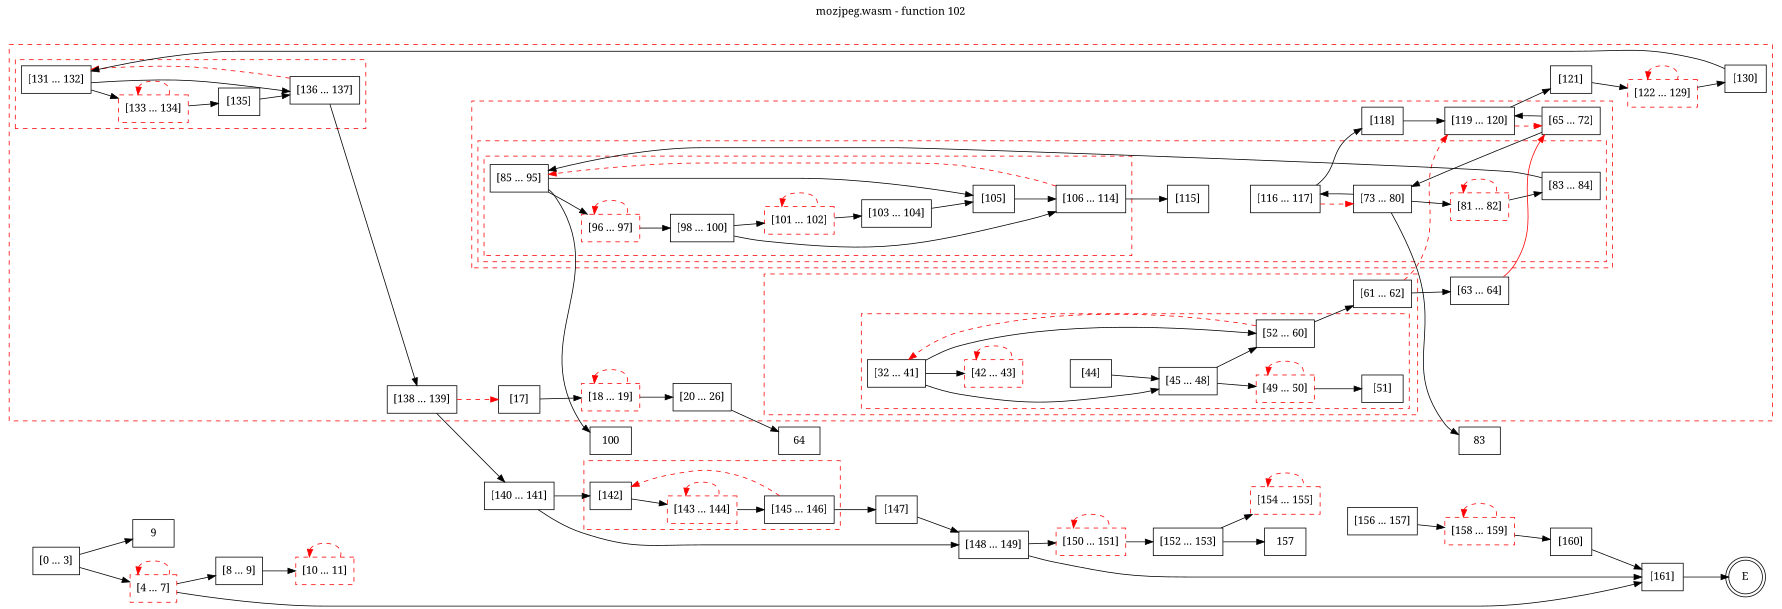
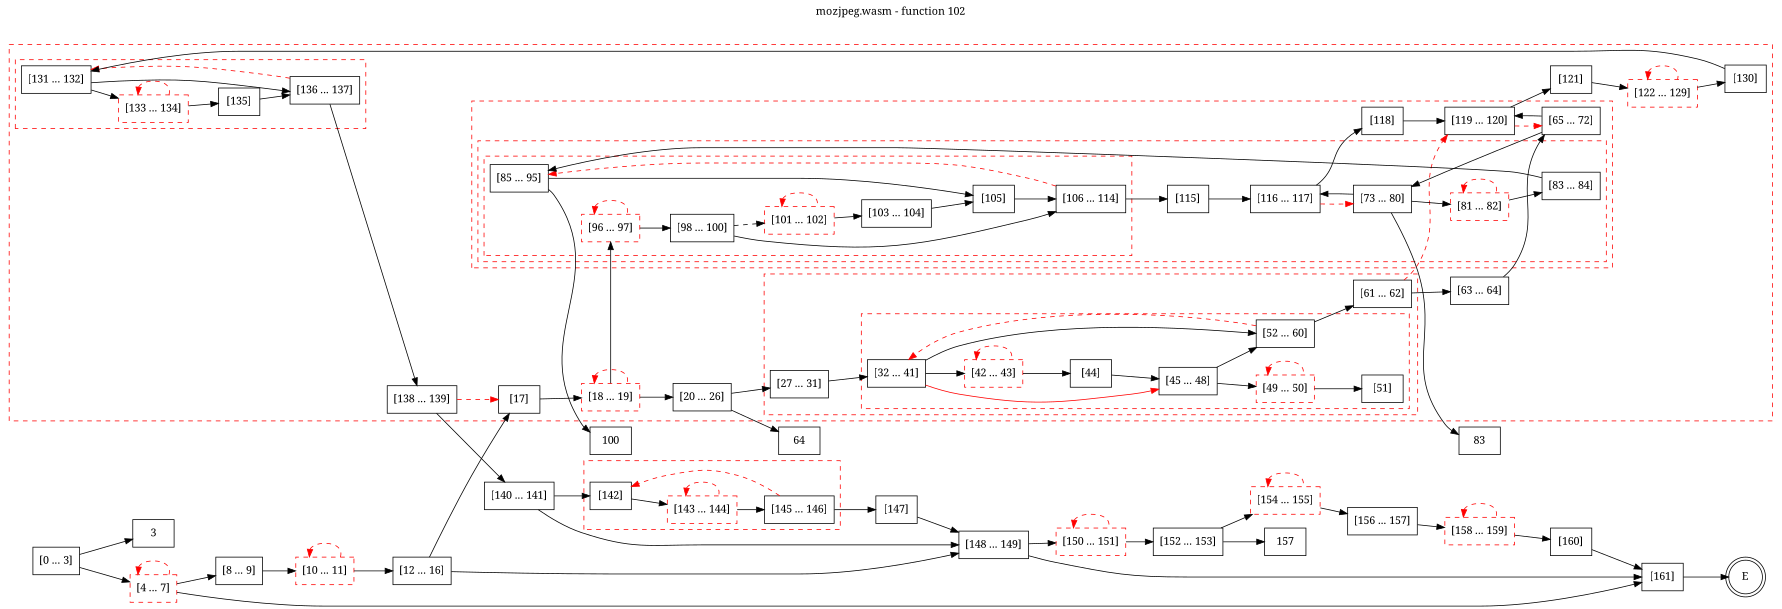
edge "[115]" -> "[116 ... 117]": added
edge "[85 ... 95]" -> "[96 ... 97]": now "[18 ... 19]" -> "[96 ... 97]"
edge "[63 ... 64]" -> "[65 ... 72]": color red -> black
edge "[98 ... 100]" -> "[101 ... 102]": style solid -> dashed
edge "[42 ... 43]" -> "[44]": added
node "[27 ... 31]": added
edge "[32 ... 41]" -> "[45 ... 48]": color black -> red
edge "[154 ... 155]" -> "[156 ... 157]": added
node "9": label "9" -> "3"
node "[12 ... 16]": added
